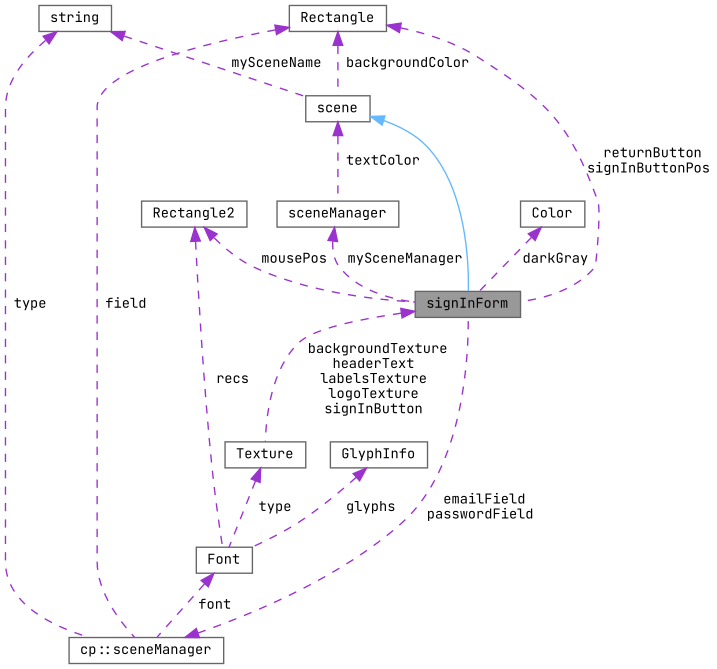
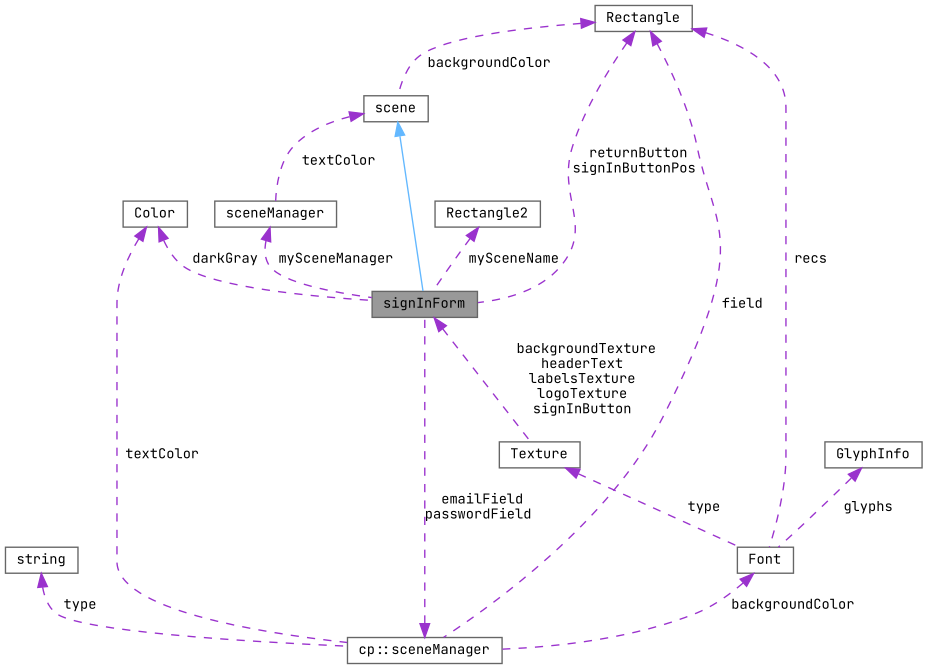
edge "scene" -> "string": removed, label "mySceneName"
edge "signInForm" -> "Rectangle2": label " mousePos" -> " mySceneName"
edge "Font" -> "Rectangle2": now "Font" -> "Rectangle"
edge "cp::sceneManager" -> "Color": added, label "textColor"
edge "cp::sceneManager" -> "Font": label " font" -> " backgroundColor"
